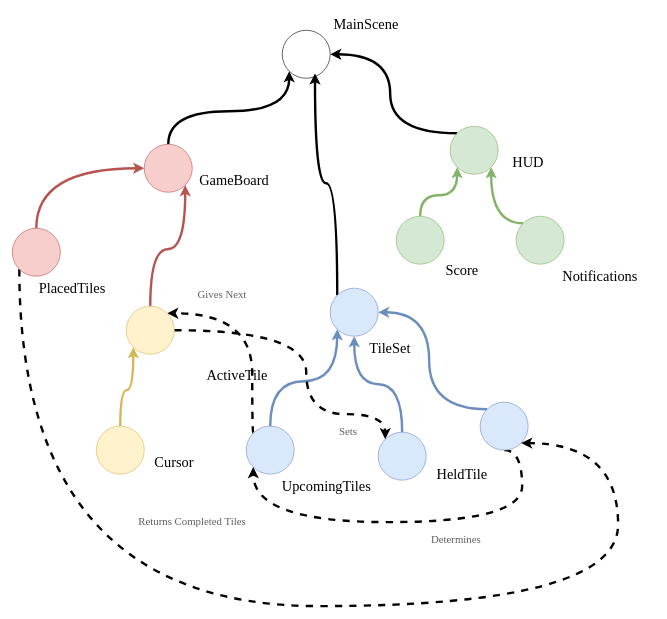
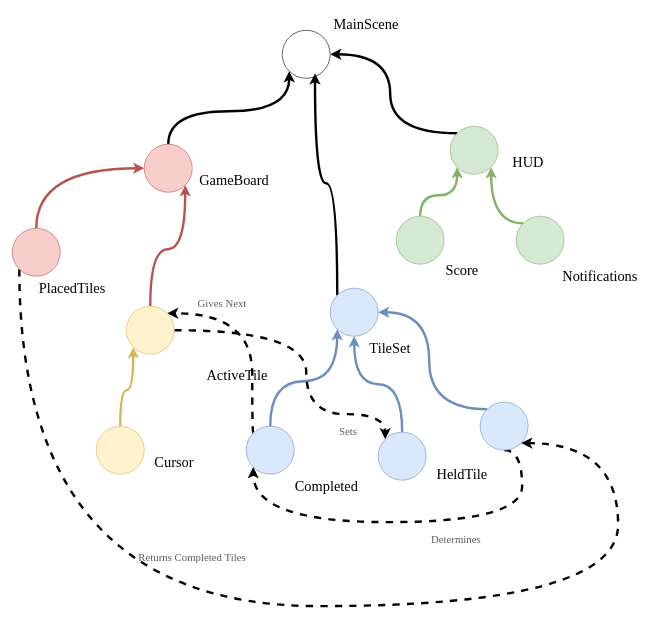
node "Gives Next": moved (222, 294) -> (222, 303)
node "UpcomingTiles": label "UpcomingTiles" -> "Completed"
node "Returns Completed Tiles": moved (192, 522) -> (192, 558)
